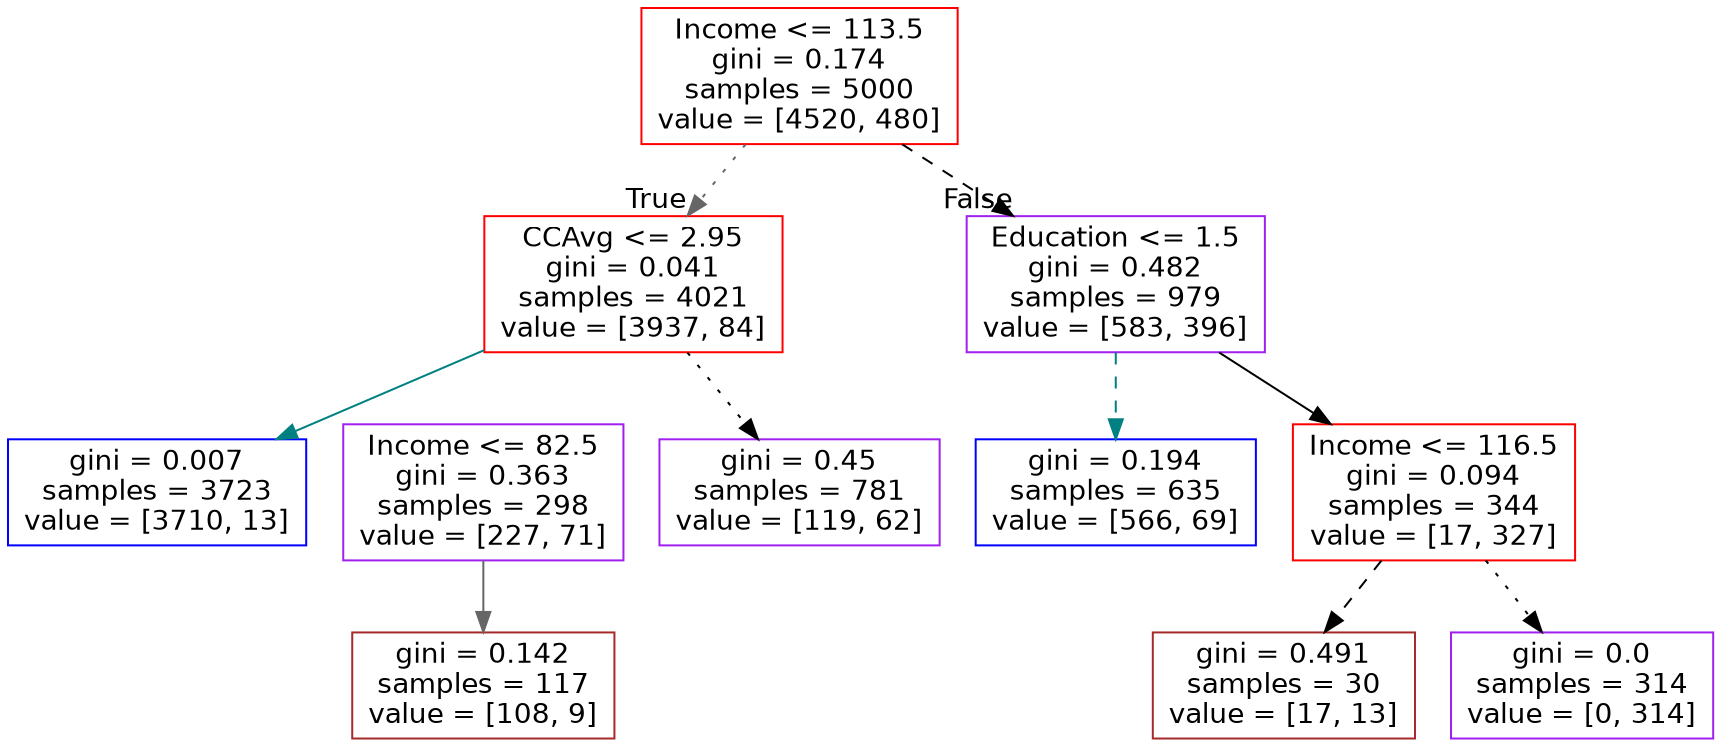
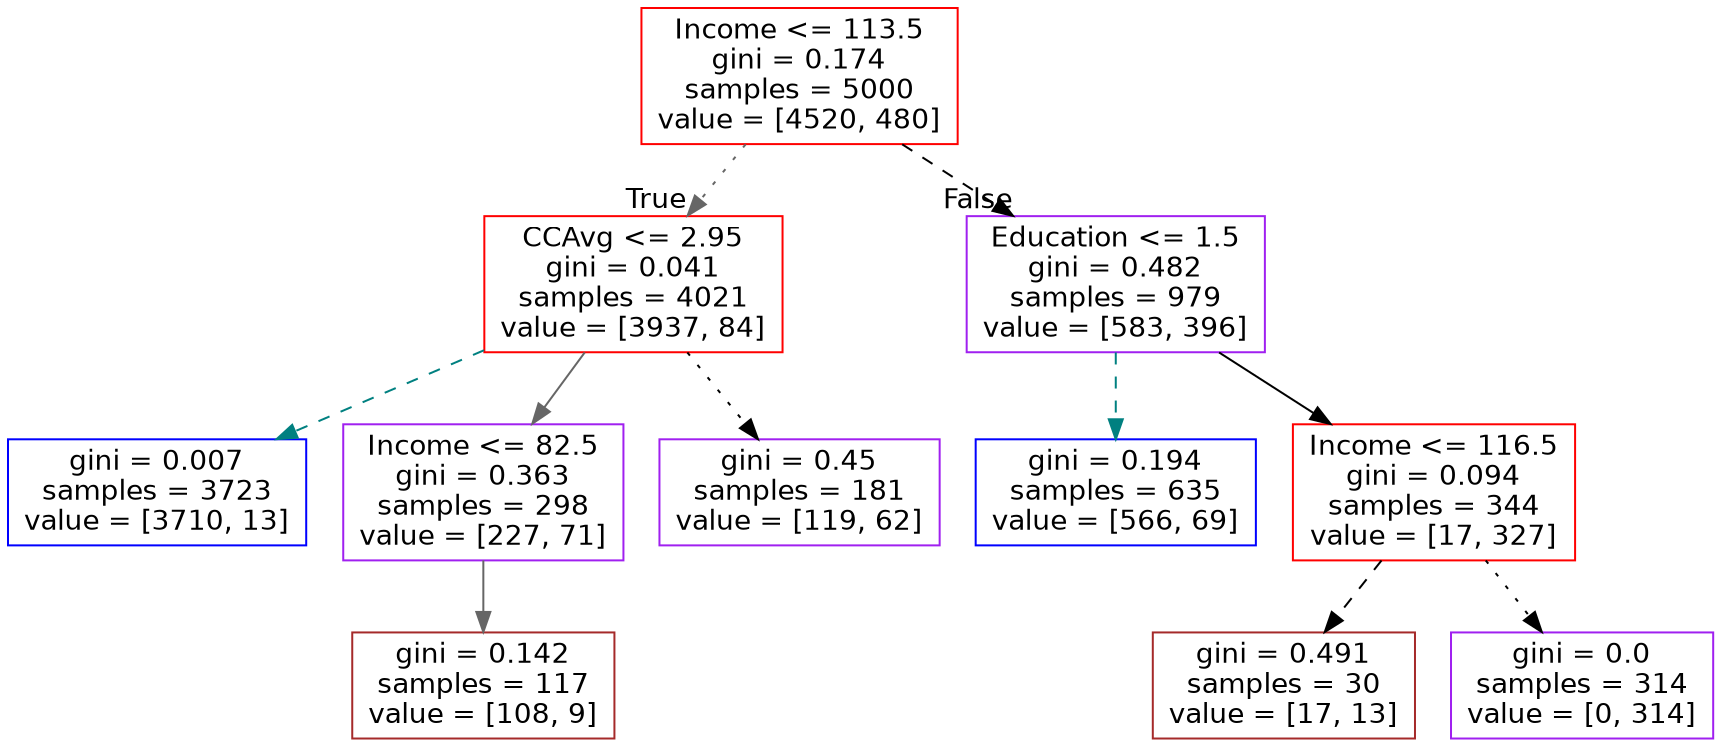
edge "CCAvg <= 2.95 gini = 0.041 samples = 4021 value = [3937, 84]" -> "Income <= 82.5 gini = 0.363 samples = 298 value = [227, 71]": added
edge "CCAvg <= 2.95 gini = 0.041 samples = 4021 value = [3937, 84]" -> "gini = 0.007 samples = 3723 value = [3710, 13]": style solid -> dashed
node "gini = 0.45 samples = 781 value = [119, 62]": label "gini = 0.45 samples = 781 value = [119, 62]" -> "gini = 0.45 samples = 181 value = [119, 62]"
